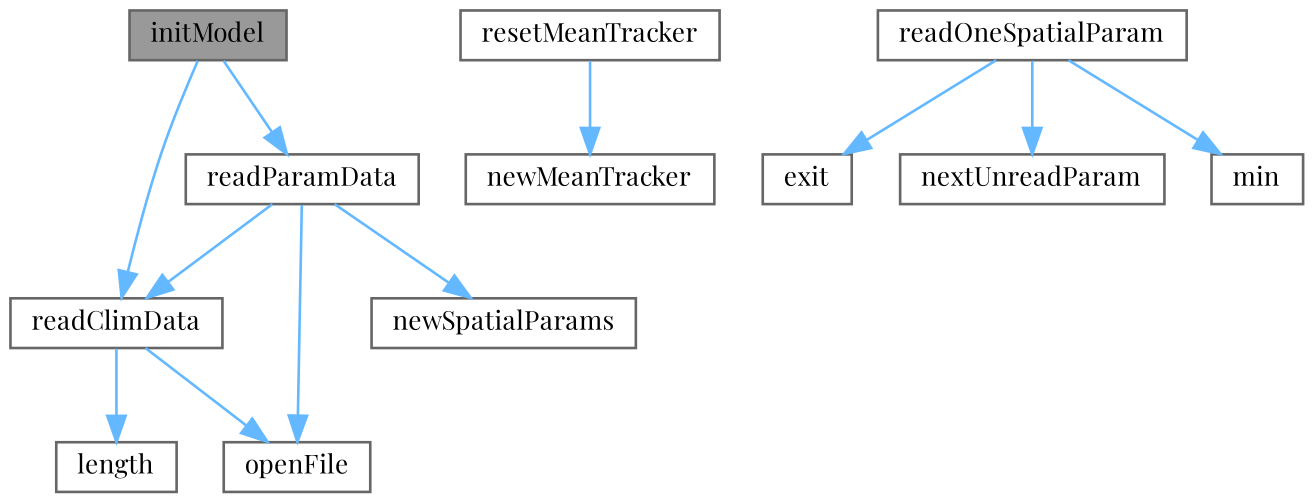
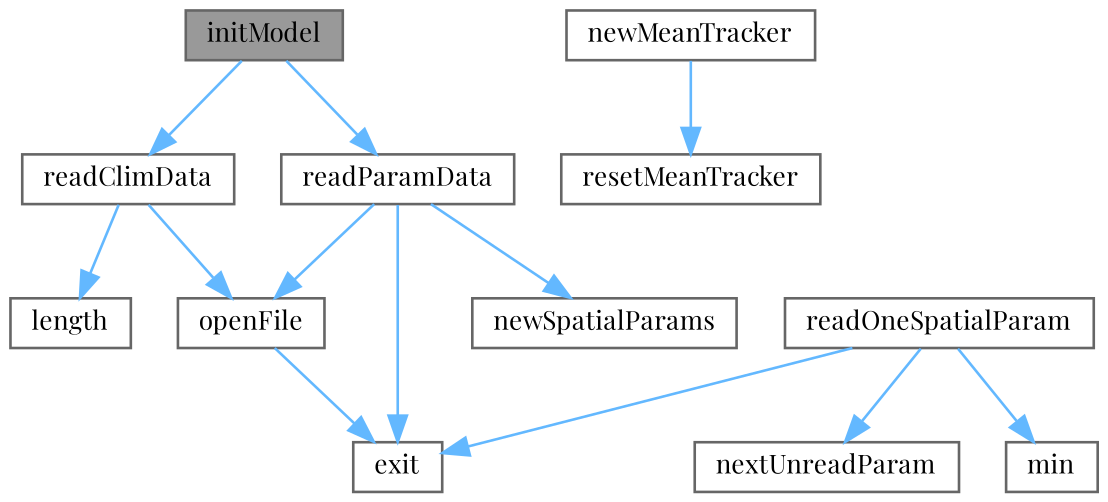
edge "resetMeanTracker" -> "newMeanTracker": reversed
edge "readParamData" -> "readClimData": now "readParamData" -> "exit"
edge "openFile" -> "exit": added
